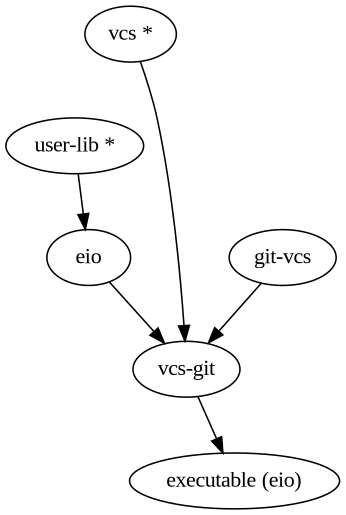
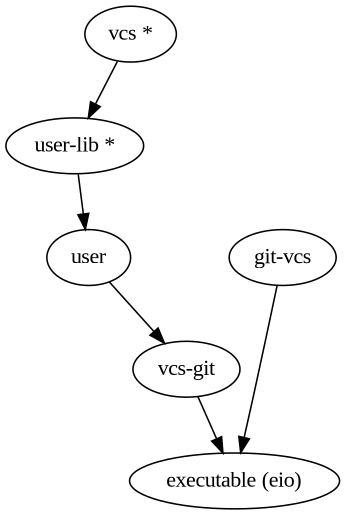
edge "vcs *" -> "vcs-git": now "vcs *" -> "user-lib *"
node "eio": label "eio" -> "user"
edge "git-vcs" -> "vcs-git": now "git-vcs" -> "executable (eio)"
